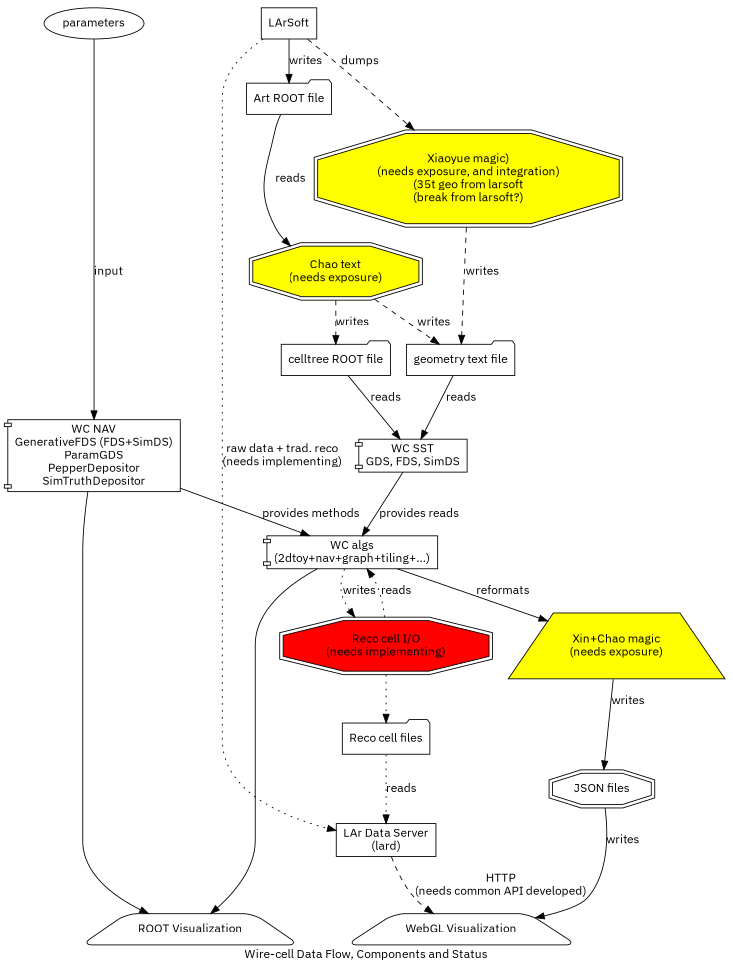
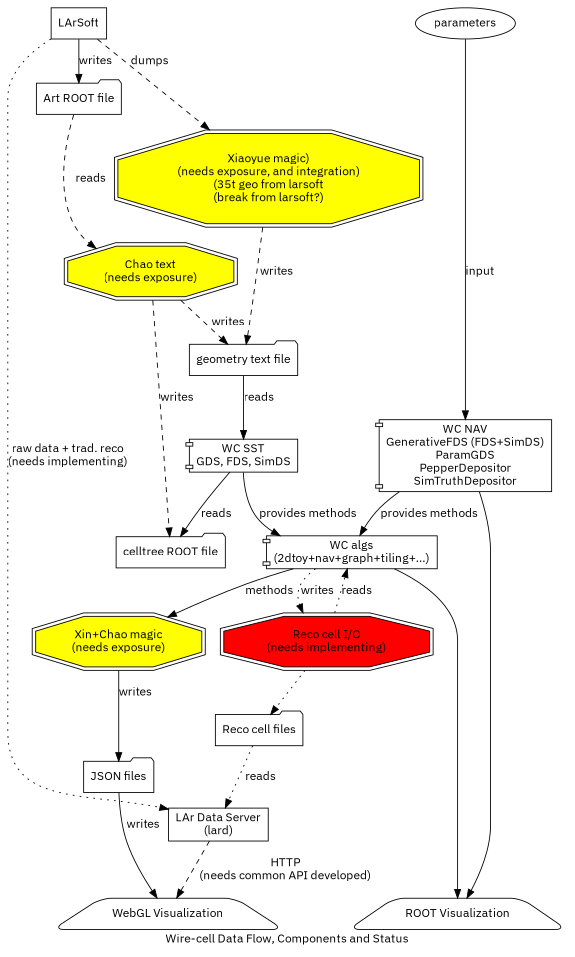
edge "Art ROOT file" -> "Chao text (needs exposure)": style solid -> dashed
edge "celltree ROOT file" -> "WC SST GDS, FDS, SimDS": reversed
edge "WC SST GDS, FDS, SimDS" -> "WC algs (2dtoy+nav+graph+tiling+...)": label "provides reads" -> "provides methods"
edge "WC algs (2dtoy+nav+graph+tiling+...)" -> "Xin+Chao magic (needs exposure)": label "reformats" -> "methods"
node "Xin+Chao magic (needs exposure)": shape trapezium -> doubleoctagon
node "JSON files": shape doubleoctagon -> folder
